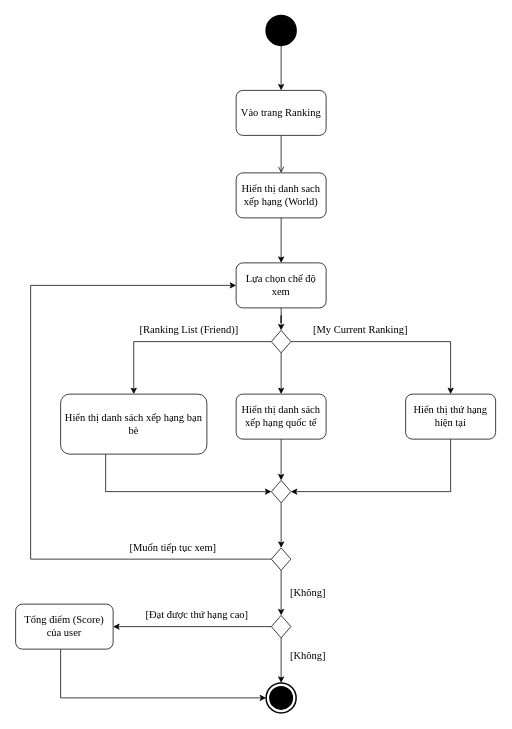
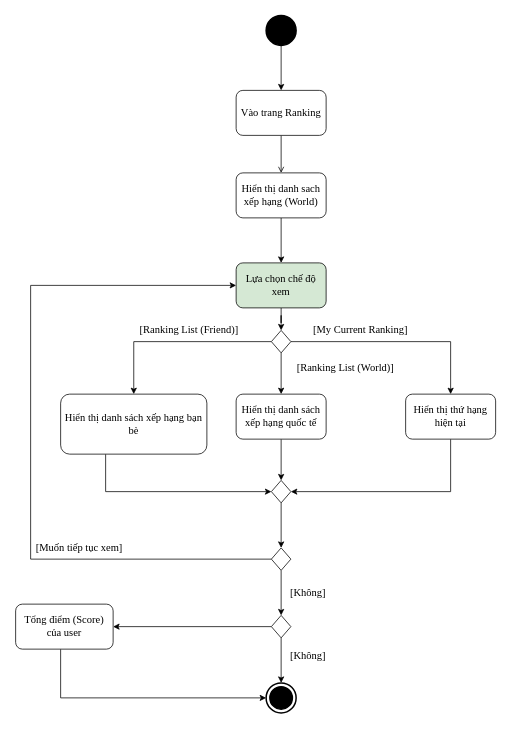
node "Lựa chọn chế độ xem": fillcolor #ffffff -> #d5e8d4
node "[Ranking List (World)]": added
node "[Muốn tiếp tục xem]": moved (173, 548) -> (79, 548)
node "[Đạt được thứ hạng cao]": removed
